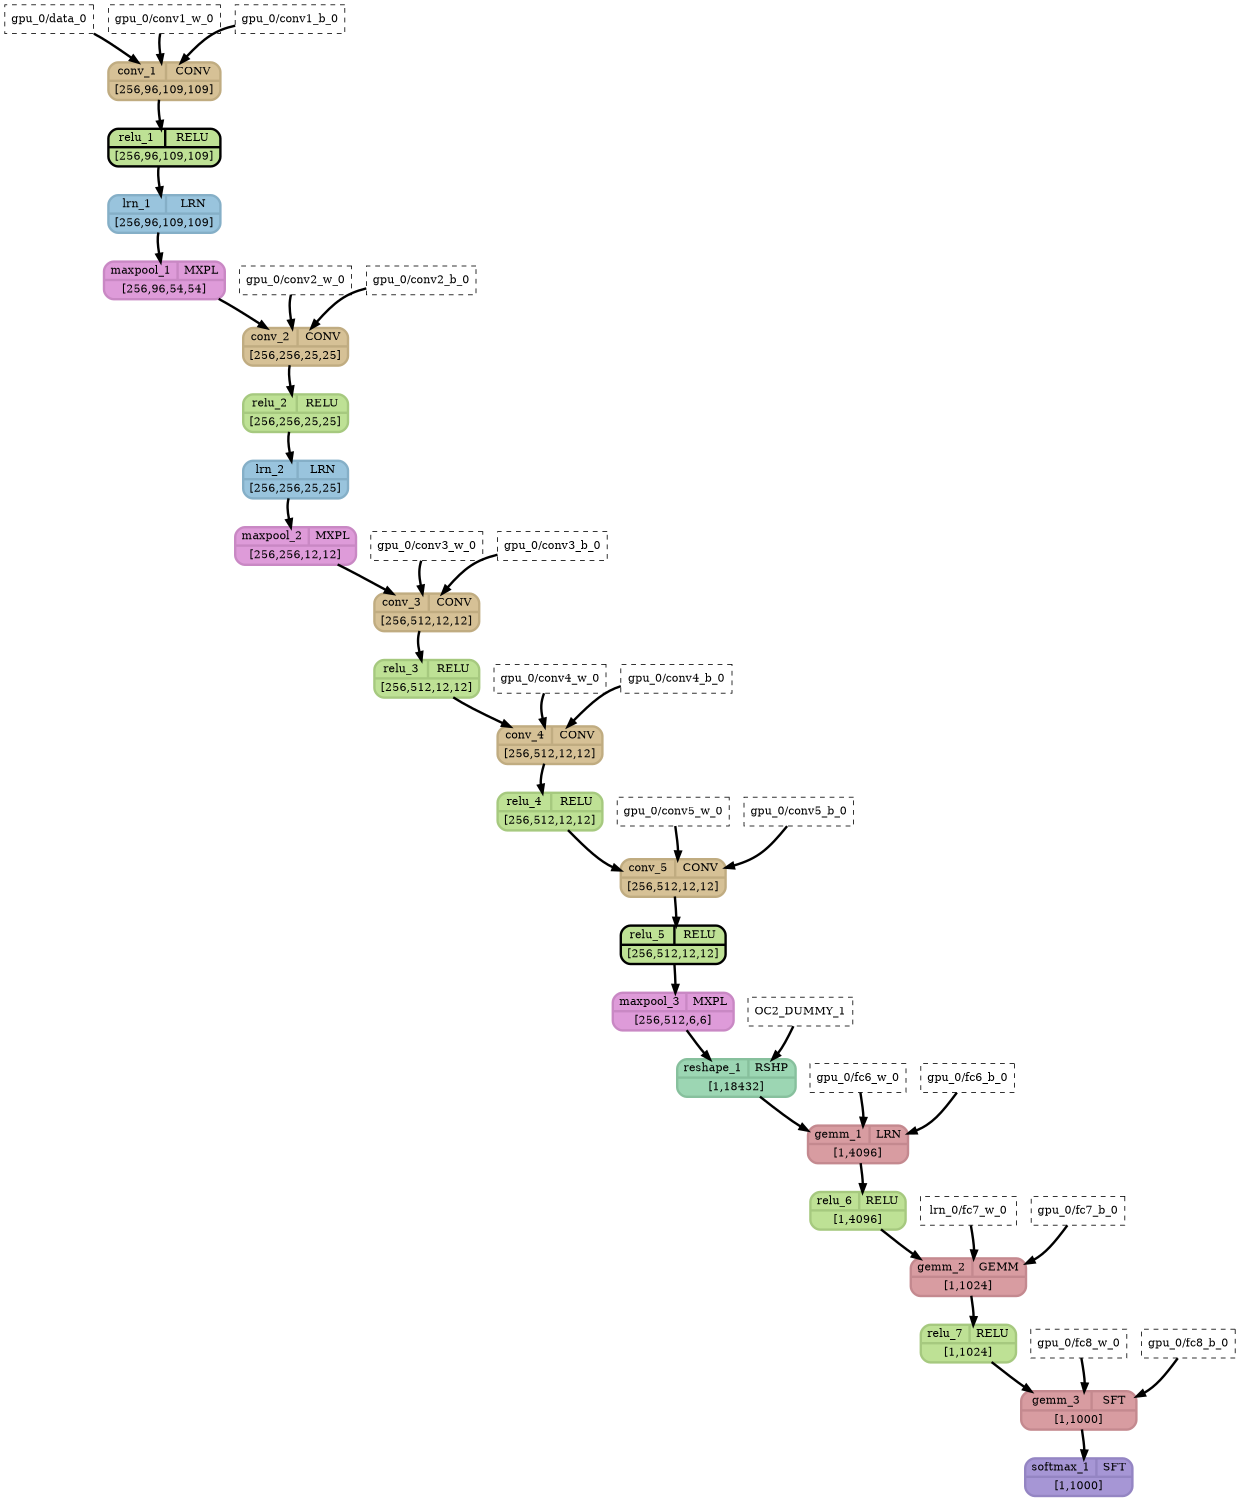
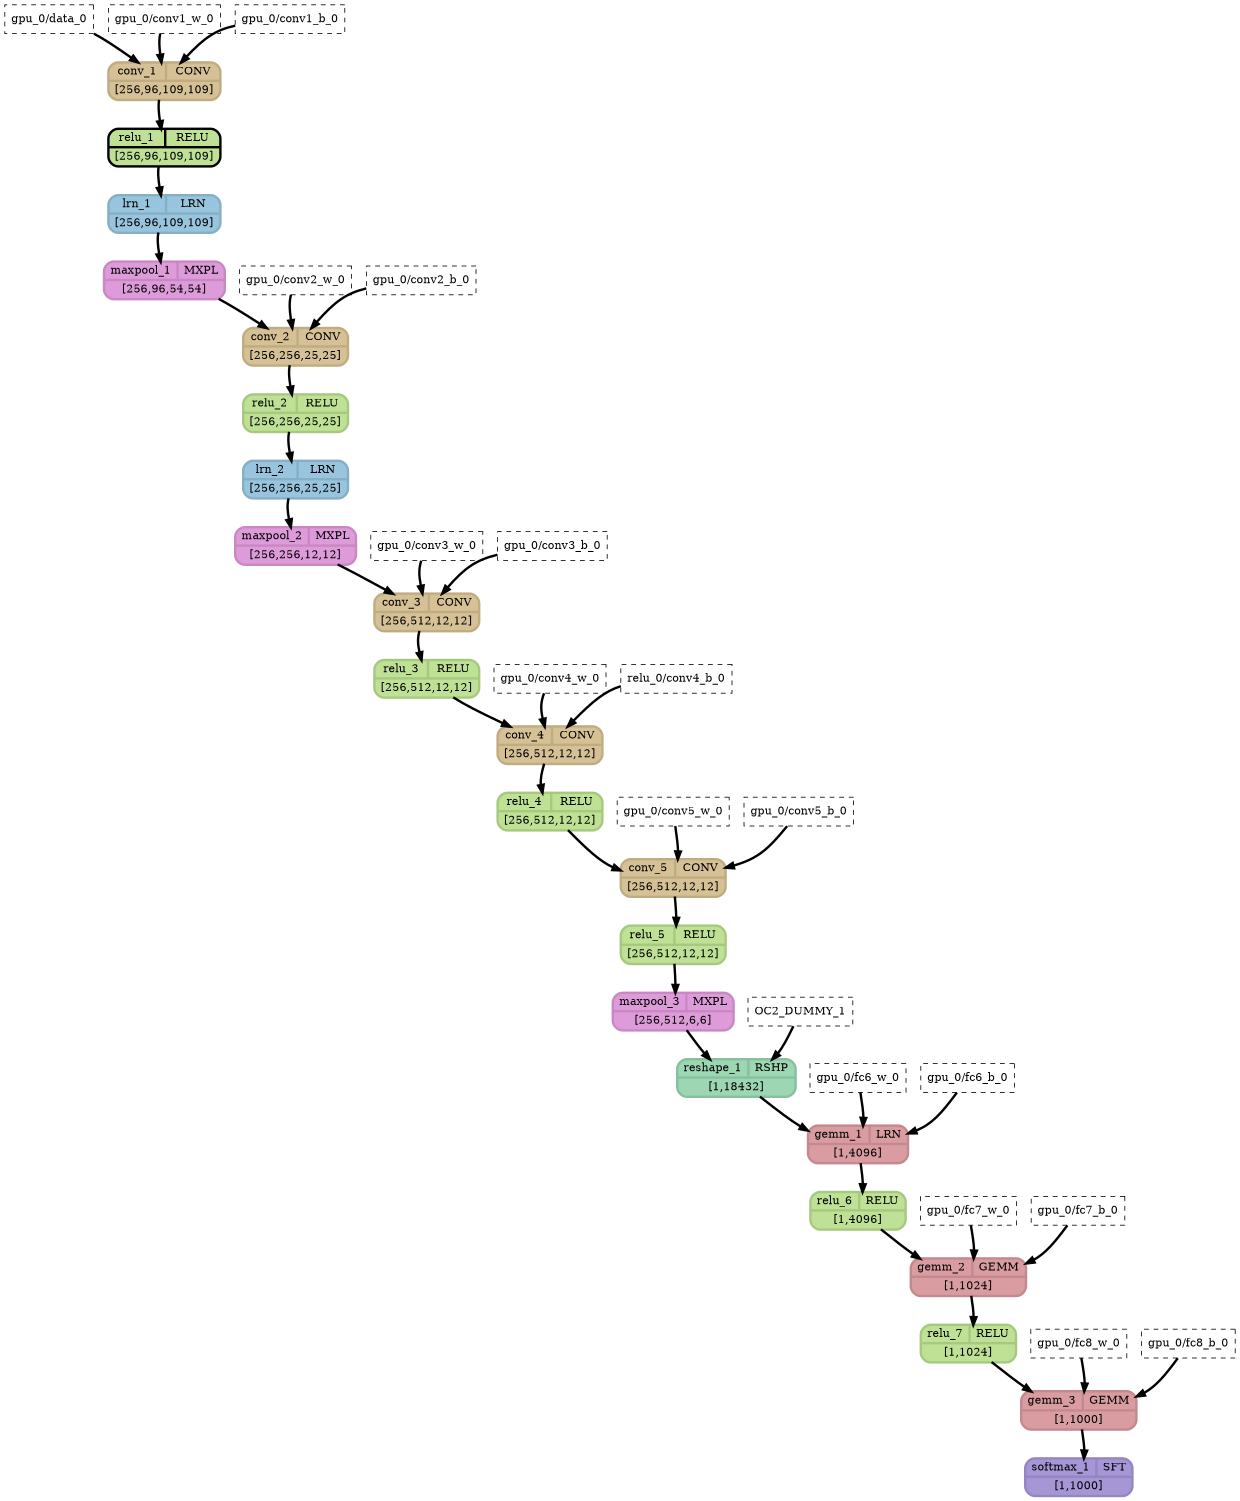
node "gpu_0/conv4_b_0": label "gpu_0/conv4_b_0" -> "relu_0/conv4_b_0"
node "relu_5": color black -> #a6c97f
node "lrn_0/fc7_w_0": label "lrn_0/fc7_w_0" -> "gpu_0/fc7_w_0"
node "gemm_3": text "SFT" -> "GEMM"
